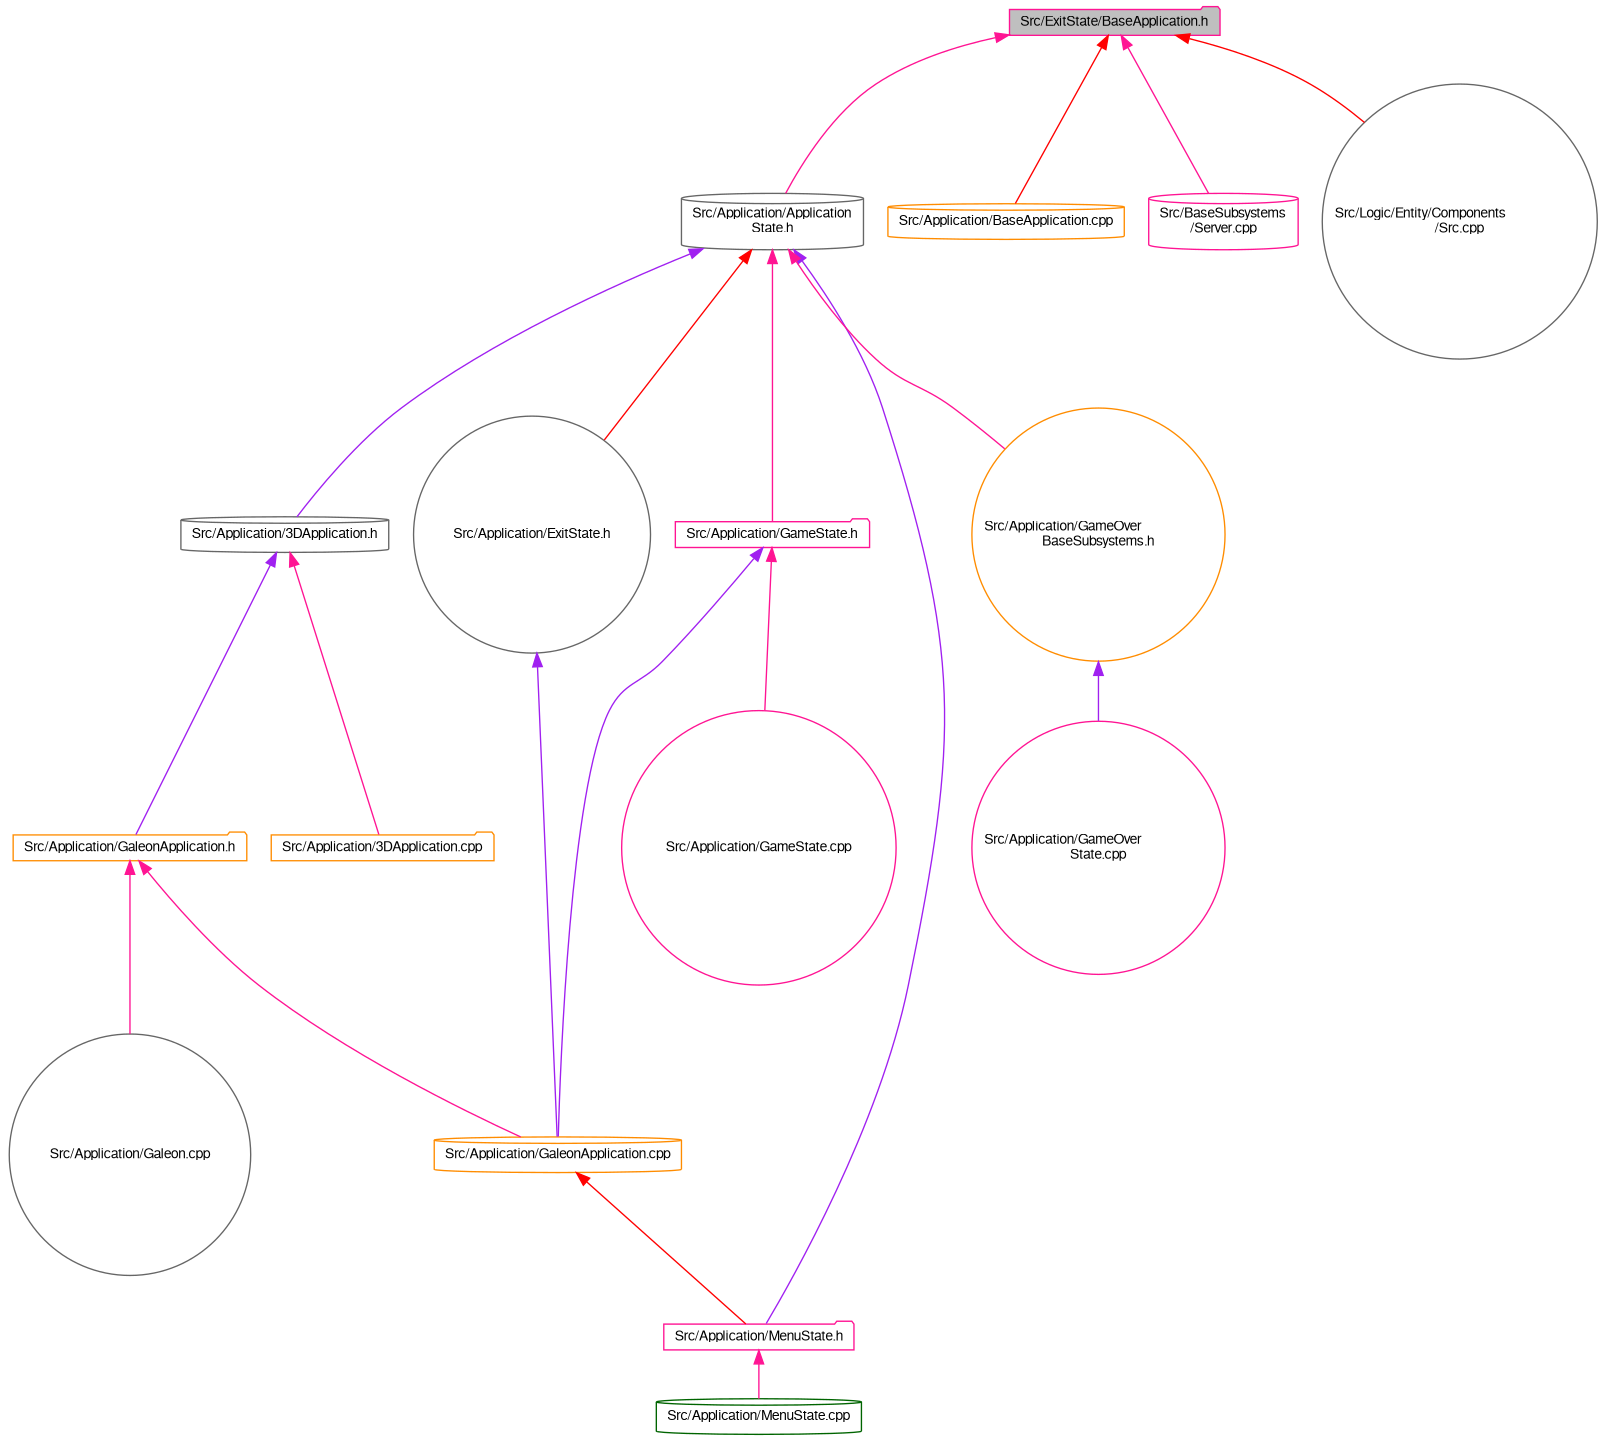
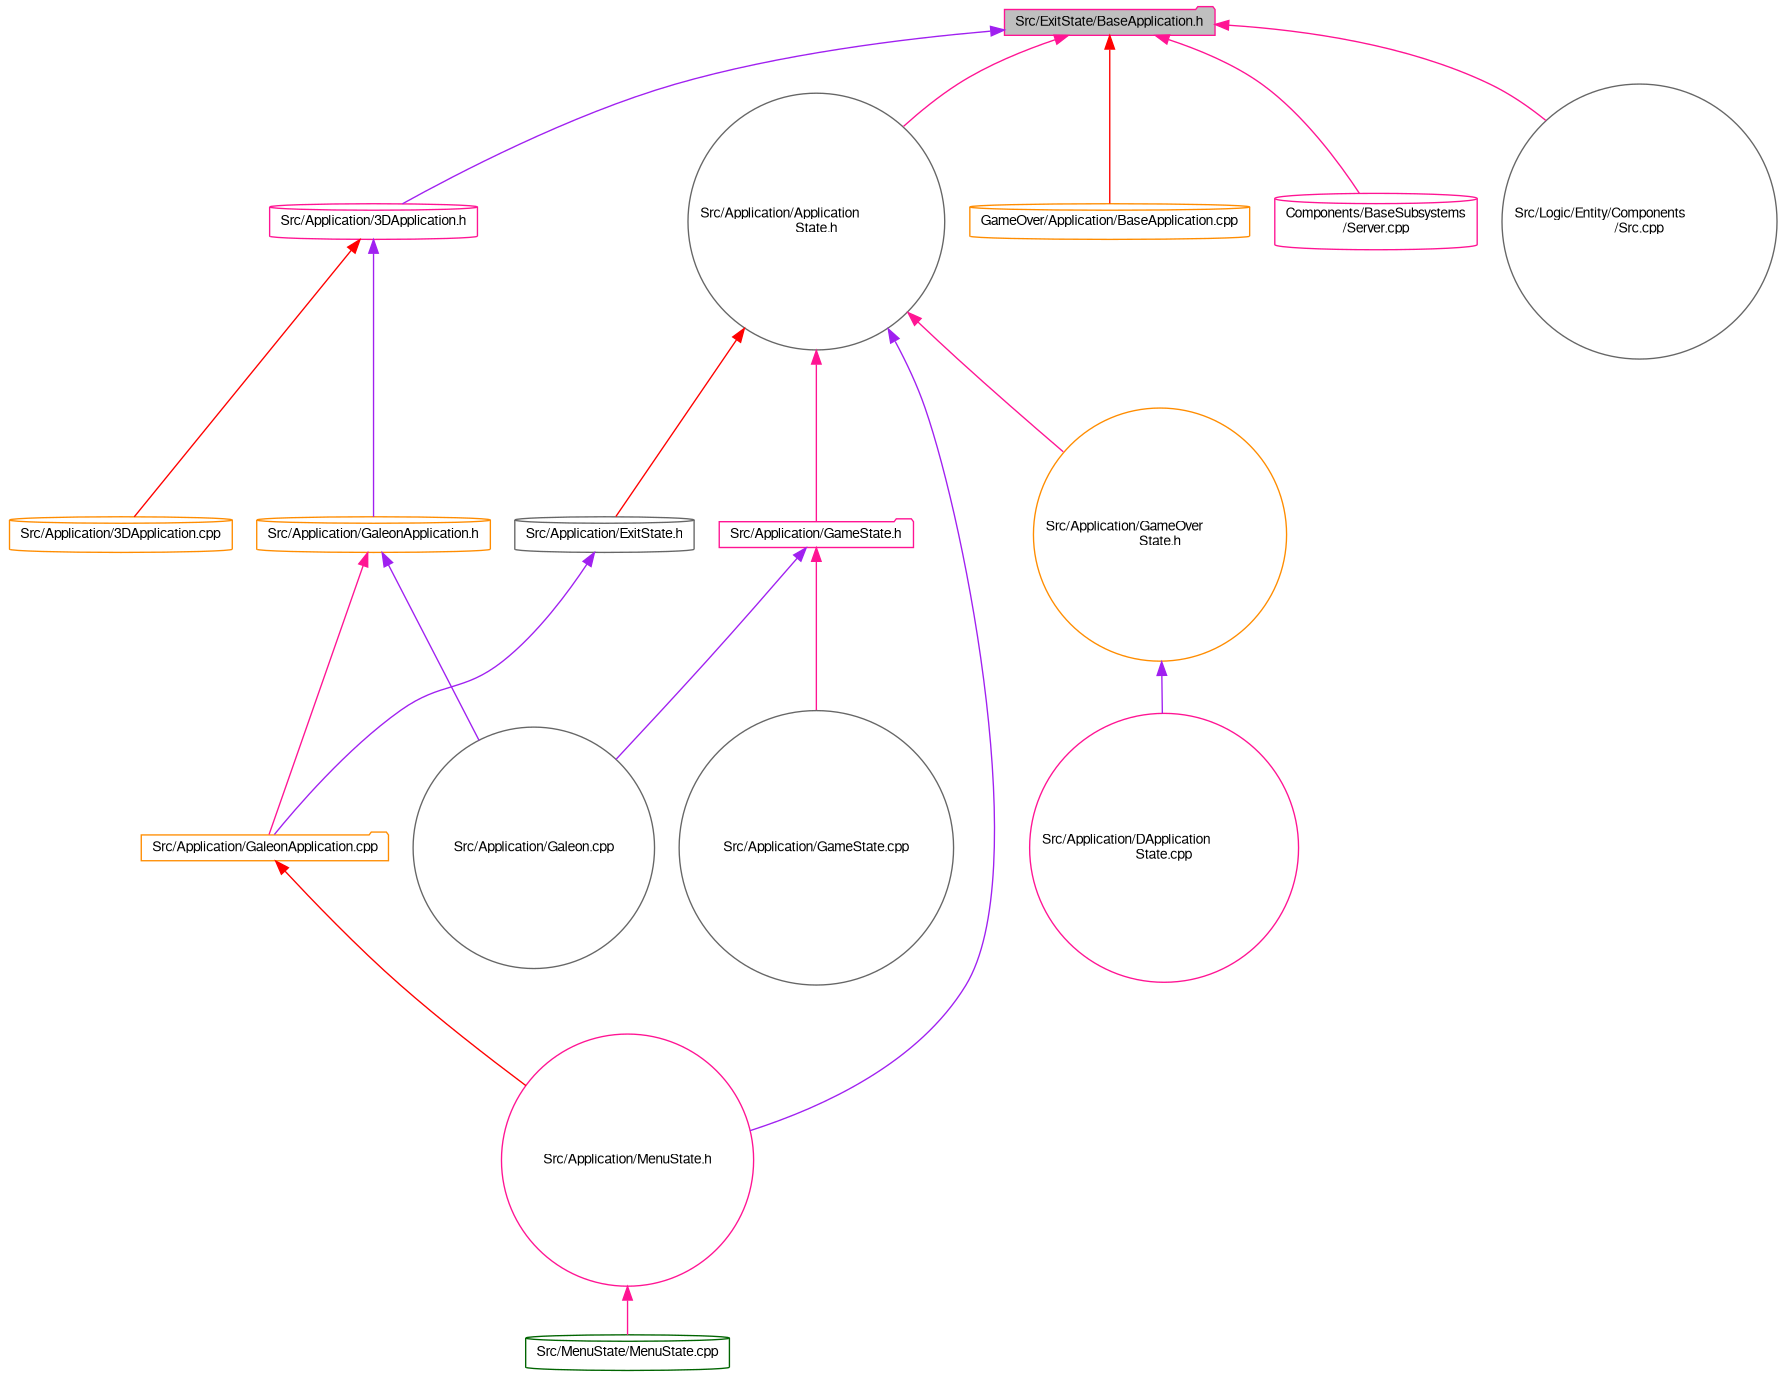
edge "Src/Logic/Entity/Components /Src.cpp" -> "Src/ExitState/BaseApplication.h": color red -> deeppink
node "Src/Application/Application State.h": shape cylinder -> circle
node "Src/Application/BaseApplication.cpp": label "Src/Application/BaseApplication.cpp" -> "GameOver/Application/BaseApplication.cpp"
node "Src/BaseSubsystems /Server.cpp": label "Src/BaseSubsystems /Server.cpp" -> "Components/BaseSubsystems /Server.cpp"
edge "Src/Application/3DApplication.h" -> "Src/Application/Application State.h": now "Src/Application/3DApplication.h" -> "Src/ExitState/BaseApplication.h"
node "Src/Application/3DApplication.h": color gray40 -> deeppink
node "Src/Application/ExitState.h": shape circle -> cylinder
node "Src/Application/GameOver BaseSubsystems.h": label "Src/Application/GameOver BaseSubsystems.h" -> "Src/Application/GameOver State.h"
edge "Src/Application/3DApplication.cpp" -> "Src/Application/3DApplication.h": color deeppink -> red
edge "Src/Application/GaleonApplication.cpp" -> "Src/Application/GameState.h": now "Src/Application/Galeon.cpp" -> "Src/Application/GameState.h"
node "Src/Application/GaleonApplication.h": shape folder -> cylinder
node "Src/Application/3DApplication.cpp": shape folder -> cylinder
node "Src/Application/GameState.cpp": color deeppink -> gray40
node "Src/Application/GameOver State.cpp": label "Src/Application/GameOver State.cpp" -> "Src/Application/DApplication State.cpp"
edge "Src/Application/Galeon.cpp" -> "Src/Application/GaleonApplication.h": color deeppink -> purple
node "Src/Application/GaleonApplication.cpp": shape cylinder -> folder
node "Src/Application/MenuState.h": shape folder -> circle
node "Src/Application/MenuState.cpp": label "Src/Application/MenuState.cpp" -> "Src/MenuState/MenuState.cpp"
